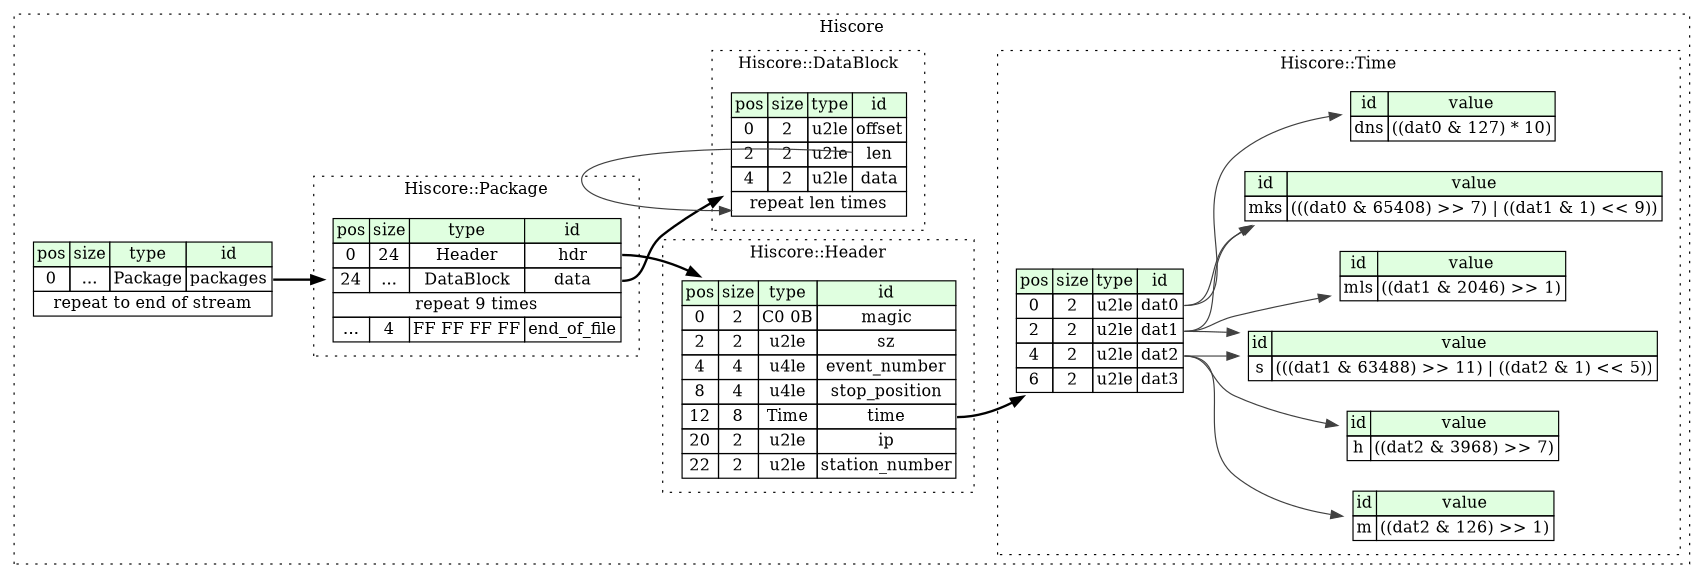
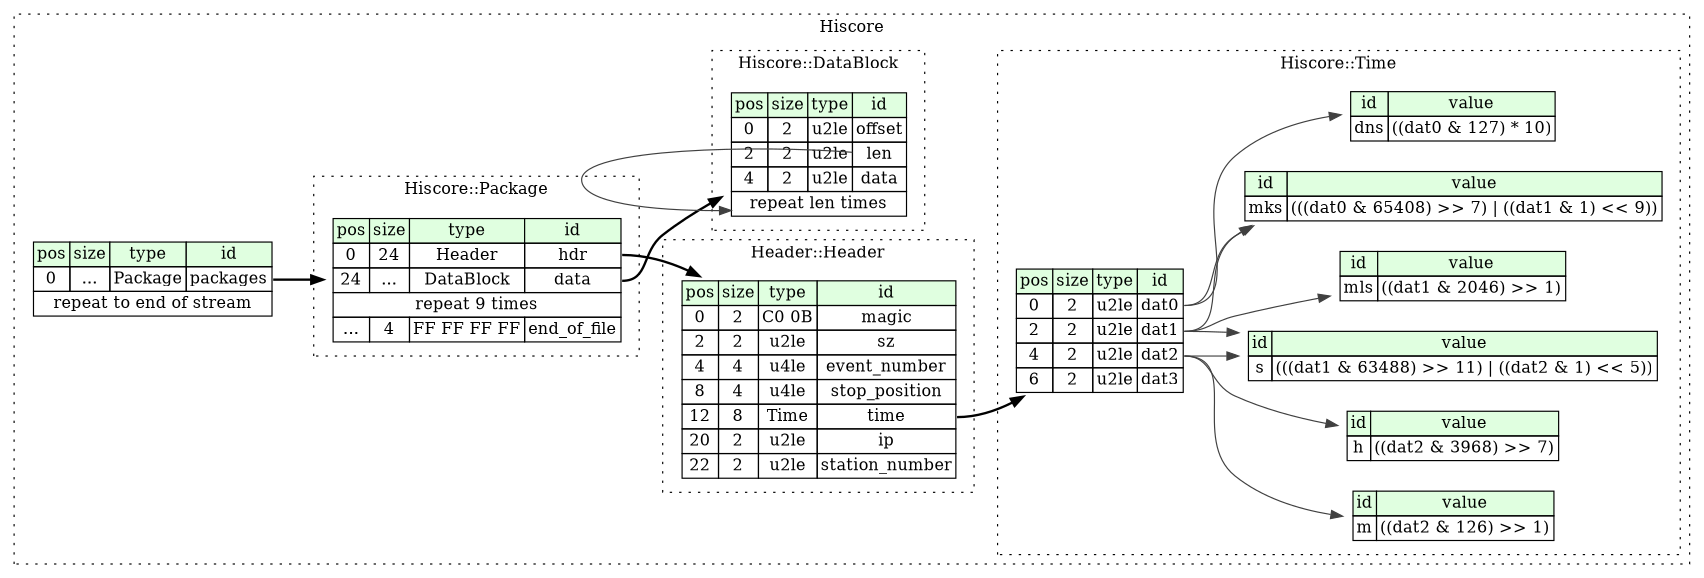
cluster "Hiscore::Header": label "Hiscore::Header" -> "Header::Header"
